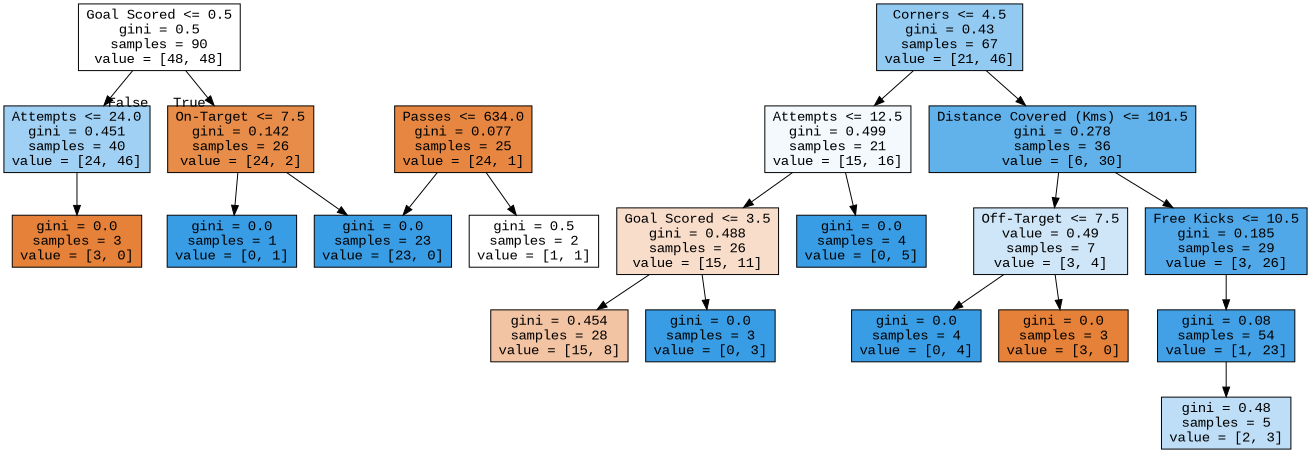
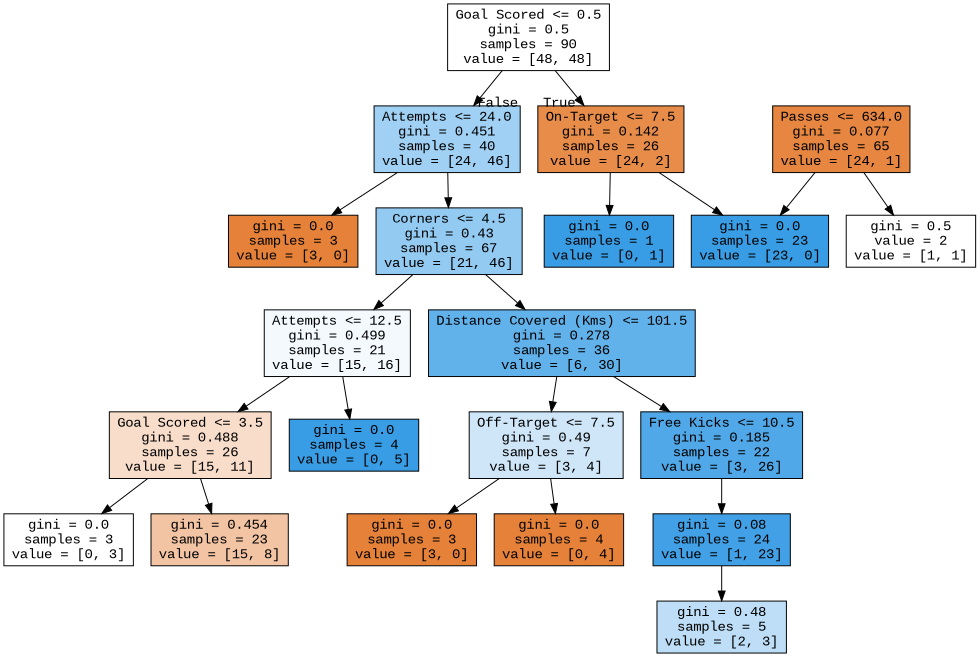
node "Passes <= 634.0 gini = 0.077 samples = 25 value = [24, 1]": label "Passes <= 634.0 gini = 0.077 samples = 25 value = [24, 1]" -> "Passes <= 634.0 gini = 0.077 samples = 65 value = [24, 1]"
edge "Attempts <= 24.0 gini = 0.451 samples = 40 value = [24, 46]" -> "Corners <= 4.5 gini = 0.43 samples = 67 value = [21, 46]": added
node "gini = 0.5 samples = 2 value = [1, 1]": label "gini = 0.5 samples = 2 value = [1, 1]" -> "gini = 0.5 value = 2 value = [1, 1]"
node "Off-Target <= 7.5 value = 0.49 samples = 7 value = [3, 4]": label "Off-Target <= 7.5 value = 0.49 samples = 7 value = [3, 4]" -> "Off-Target <= 7.5 gini = 0.49 samples = 7 value = [3, 4]"
node "Free Kicks <= 10.5 gini = 0.185 samples = 29 value = [3, 26]": label "Free Kicks <= 10.5 gini = 0.185 samples = 29 value = [3, 26]" -> "Free Kicks <= 10.5 gini = 0.185 samples = 22 value = [3, 26]"
node "gini = 0.454 samples = 28 value = [15, 8]": label "gini = 0.454 samples = 28 value = [15, 8]" -> "gini = 0.454 samples = 23 value = [15, 8]"
node "gini = 0.0 samples = 3 value = [0, 3]": fillcolor #399de5 -> #ffffff
node "gini = 0.0 samples = 4 value = [0, 4]": fillcolor #399de5 -> #e58139
node "gini = 0.08 samples = 54 value = [1, 23]": label "gini = 0.08 samples = 54 value = [1, 23]" -> "gini = 0.08 samples = 24 value = [1, 23]"
